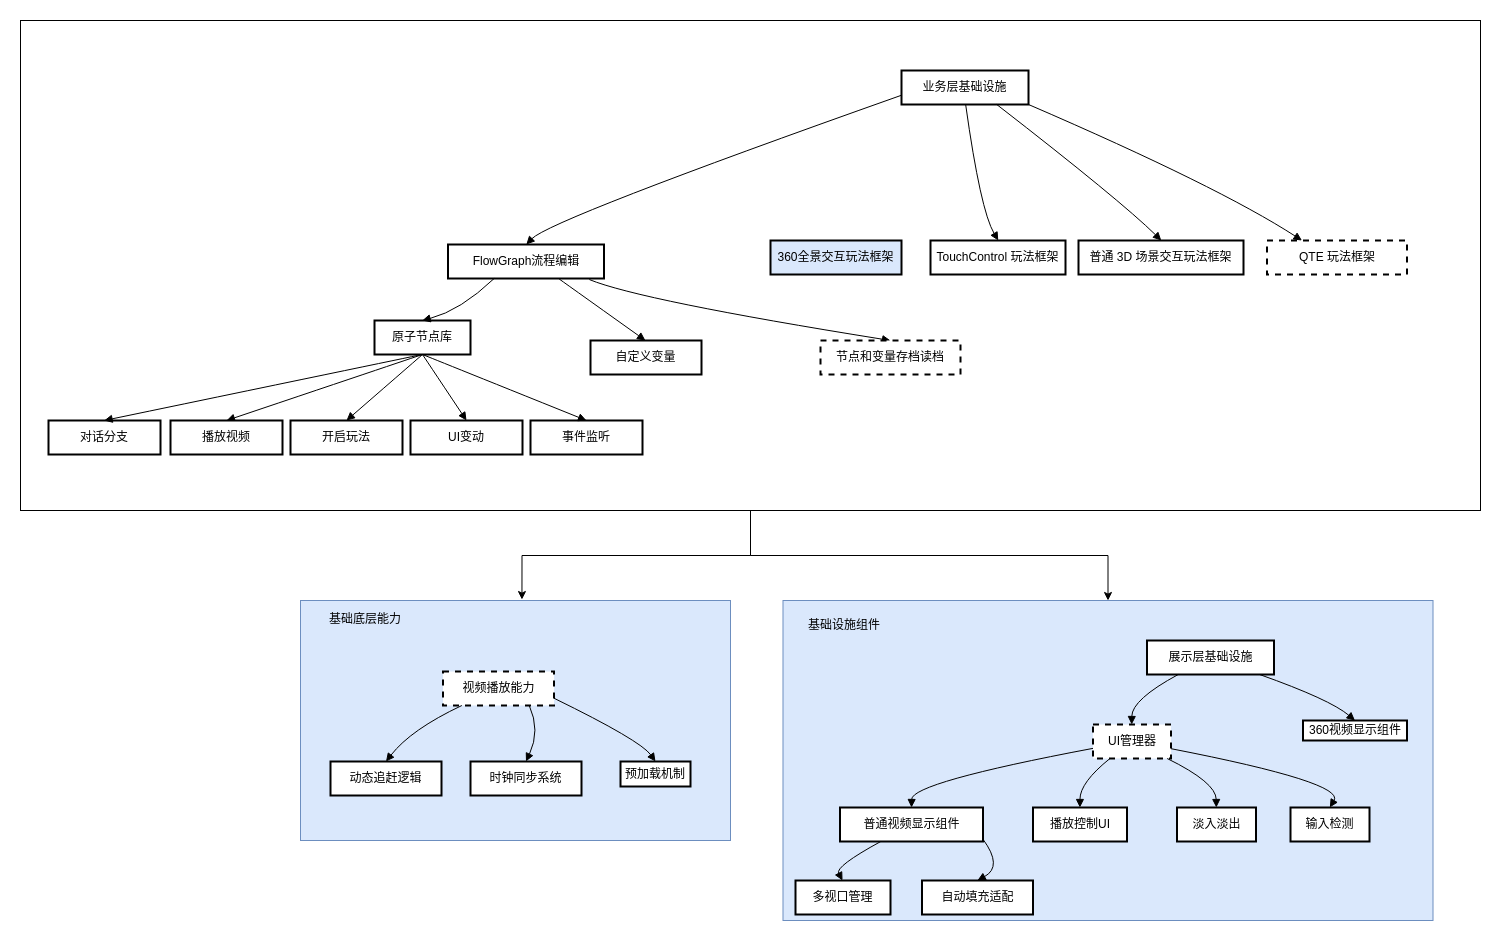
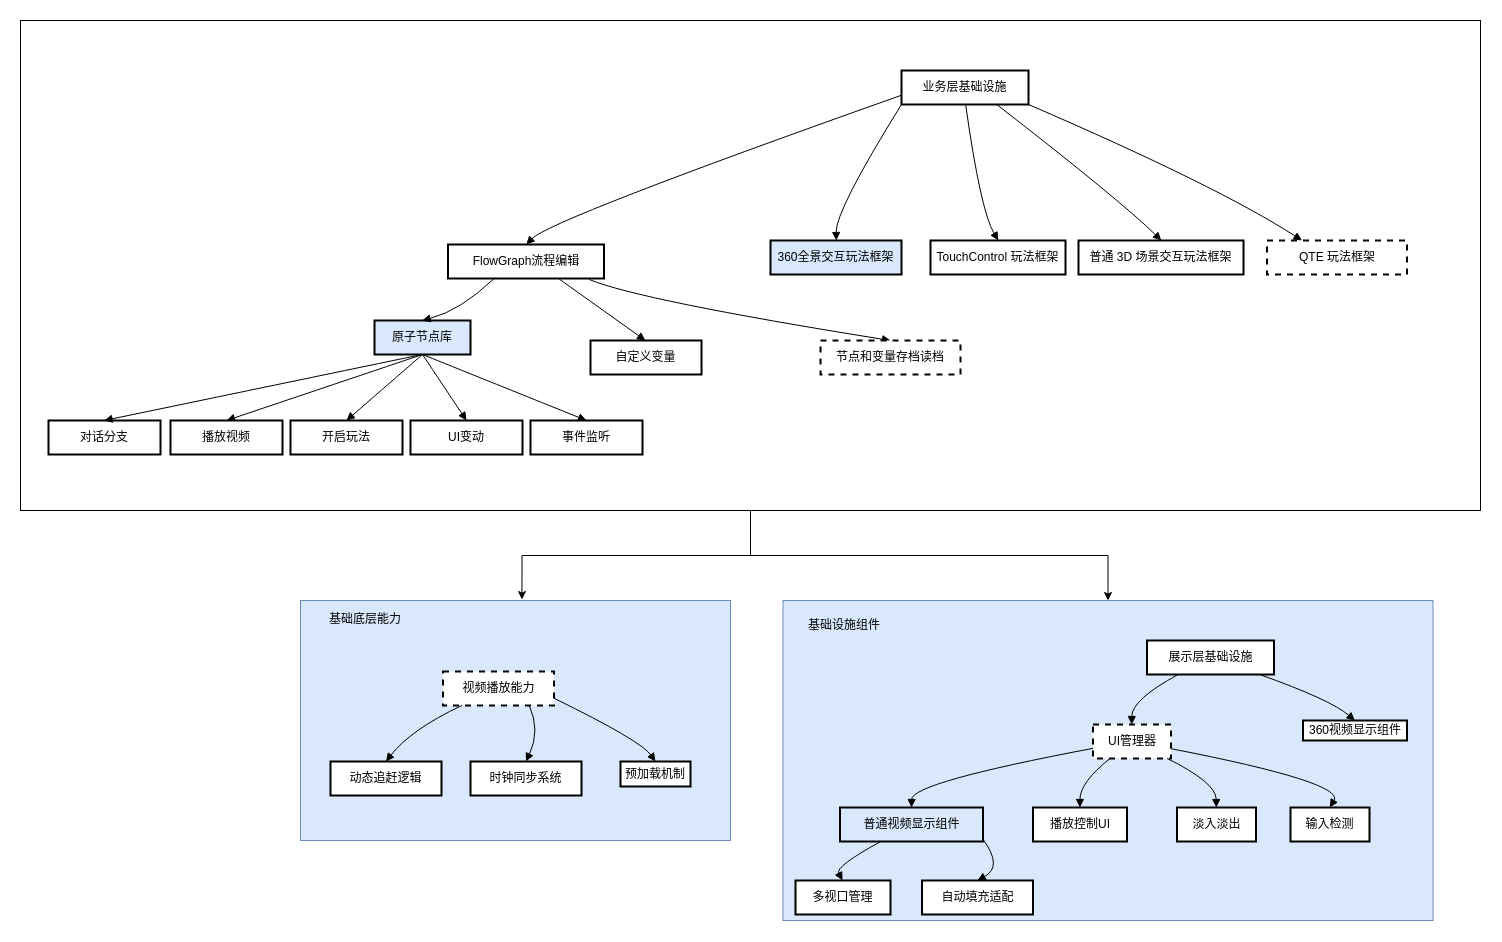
edge "业务层基础设施" -> "360全景交互玩法框架": added
node "原子节点库": fillcolor #ffffff -> #dae8fc
node "普通视频显示组件": fillcolor #ffffff -> #dae8fc
